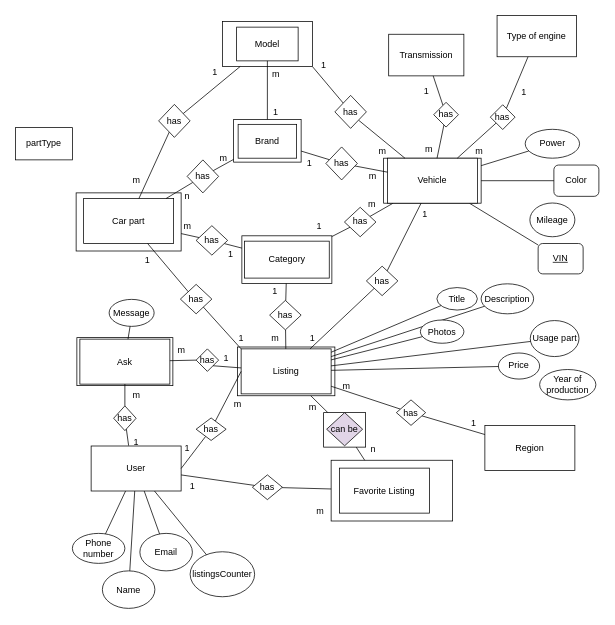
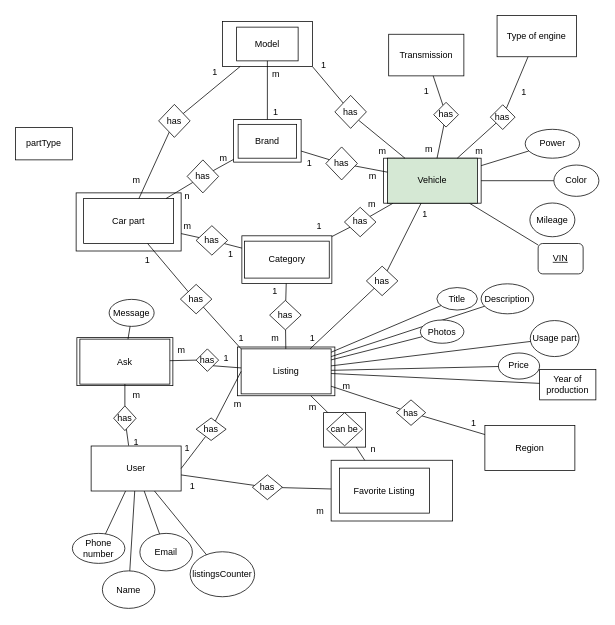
node "Vehicle": fillcolor #ffffff -> #d5e8d4
node "Color": shape rounded rectangle -> ellipse
edge "Listing" -- "Year of production": added
node "Year of production": shape ellipse -> rectangle
node "can be": fillcolor #e1d5e7 -> #ffffff
